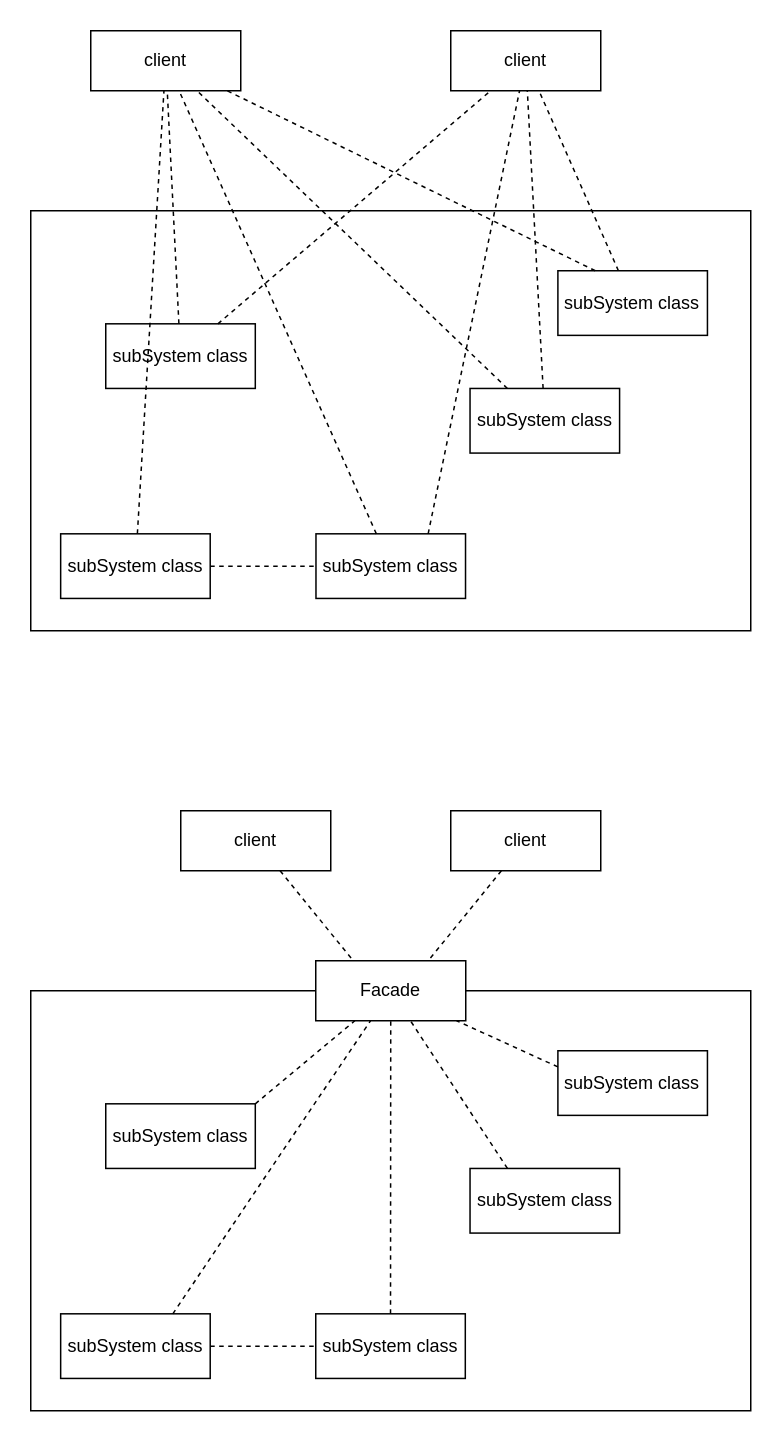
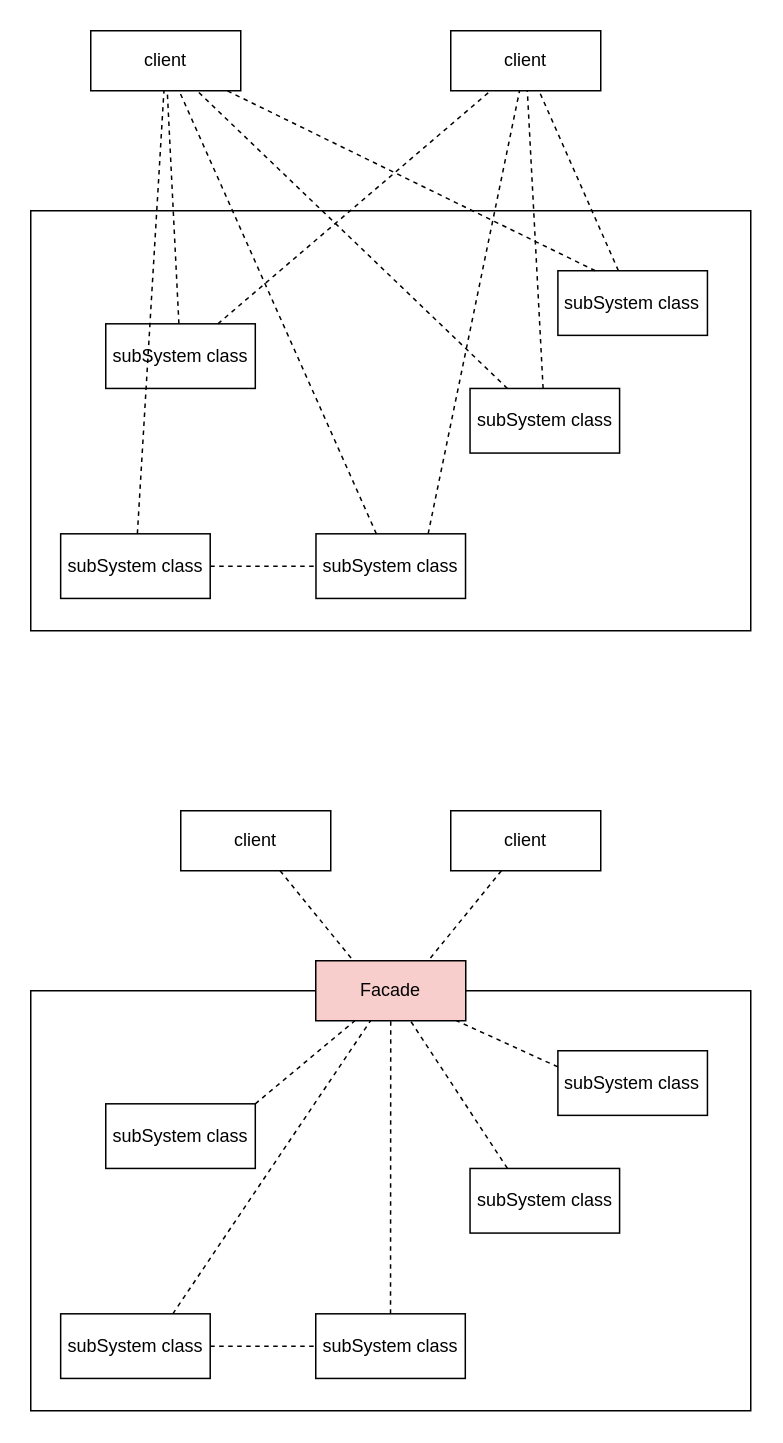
node "Facade": fillcolor #ffffff -> #f8cecc
